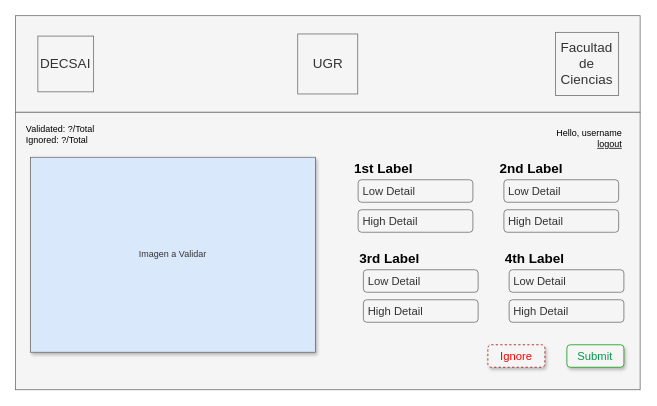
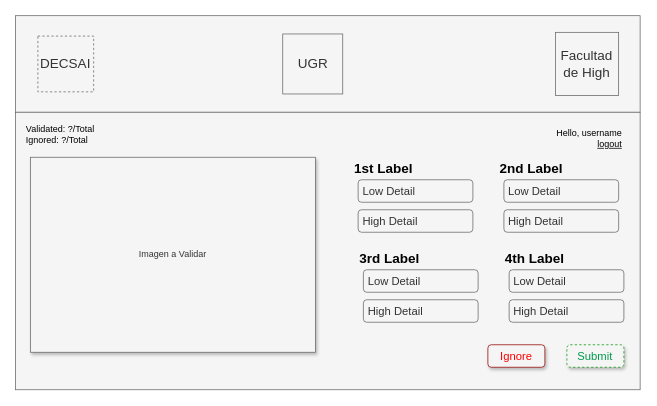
node "DECSAI": style solid -> dashed
node "UGR": moved (328, 64) -> (313, 64)
node "Facultad de Ciencias": label "Facultad de Ciencias" -> "Facultad de High"
node "Imagen a Validar": fillcolor #dae8fc -> #f5f5f5
node "Ignore": style dashed -> solid
node "Submit": style solid -> dashed
